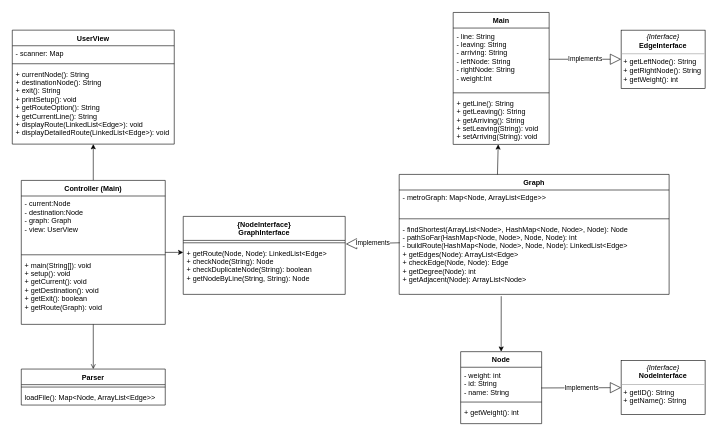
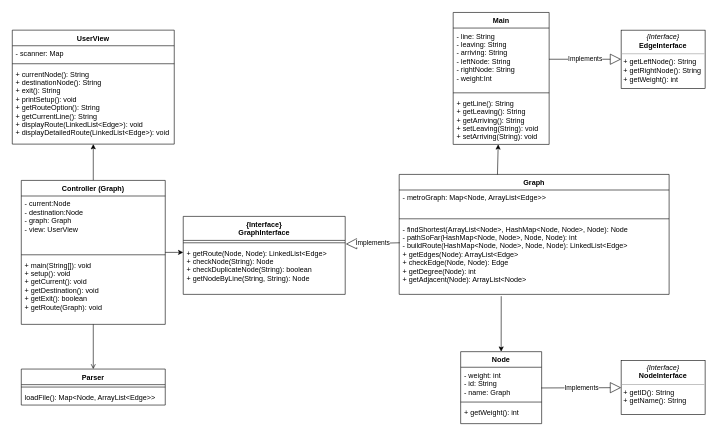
node "Controller (Main)": label "Controller (Main)" -> "Controller (Graph)"
node "{NodeInterface} GraphInterface": label "{NodeInterface} GraphInterface" -> "{Interface} GraphInterface"
node "- weight: int - id: String - name: String": label "- weight: int - id: String - name: String" -> "- weight: int - id: String - name: Graph"
